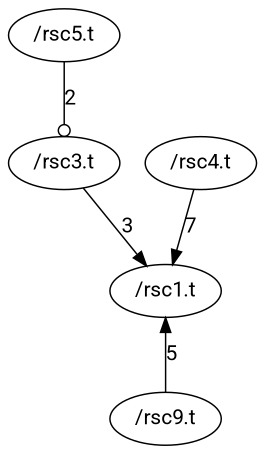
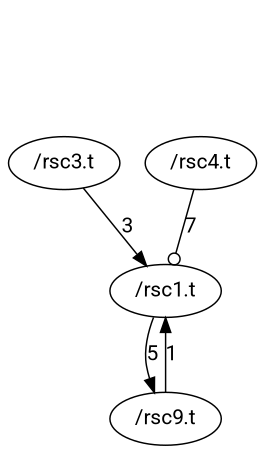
node "/rsc5.t": removed
edge "/rsc4.t" -> "/rsc1.t": arrowhead normal -> odot
edge "/rsc1.t" -> "/rsc9.t": added, label "5"
edge "/rsc9.t" -> "/rsc1.t": label "5" -> "1"
